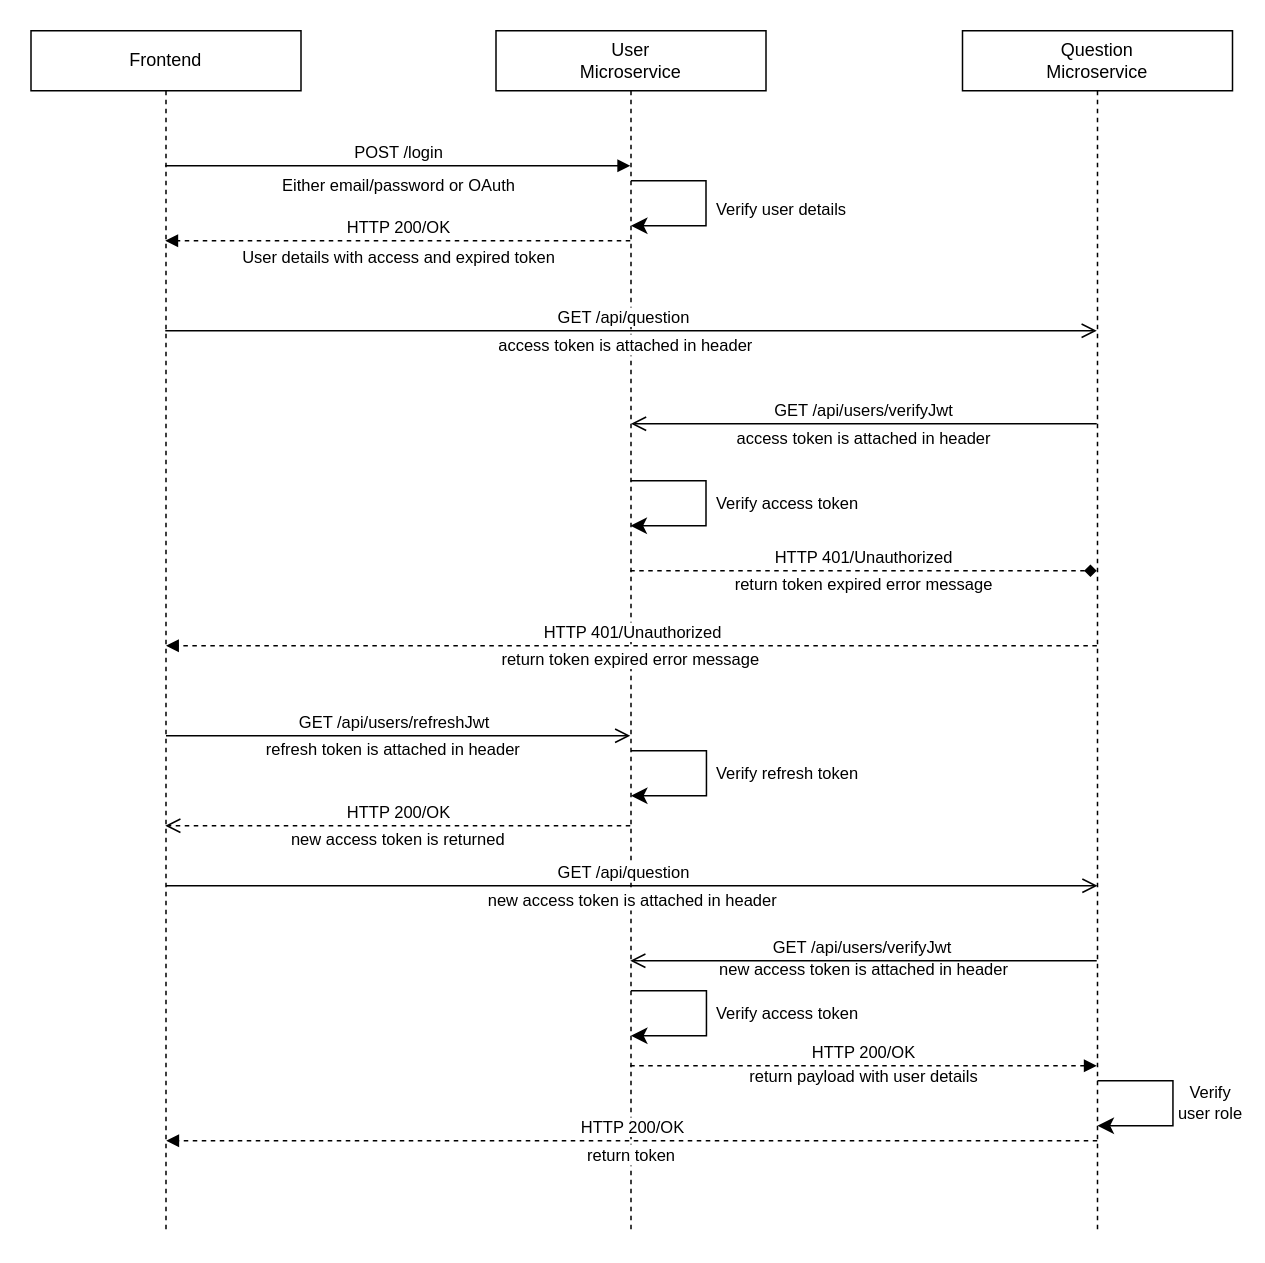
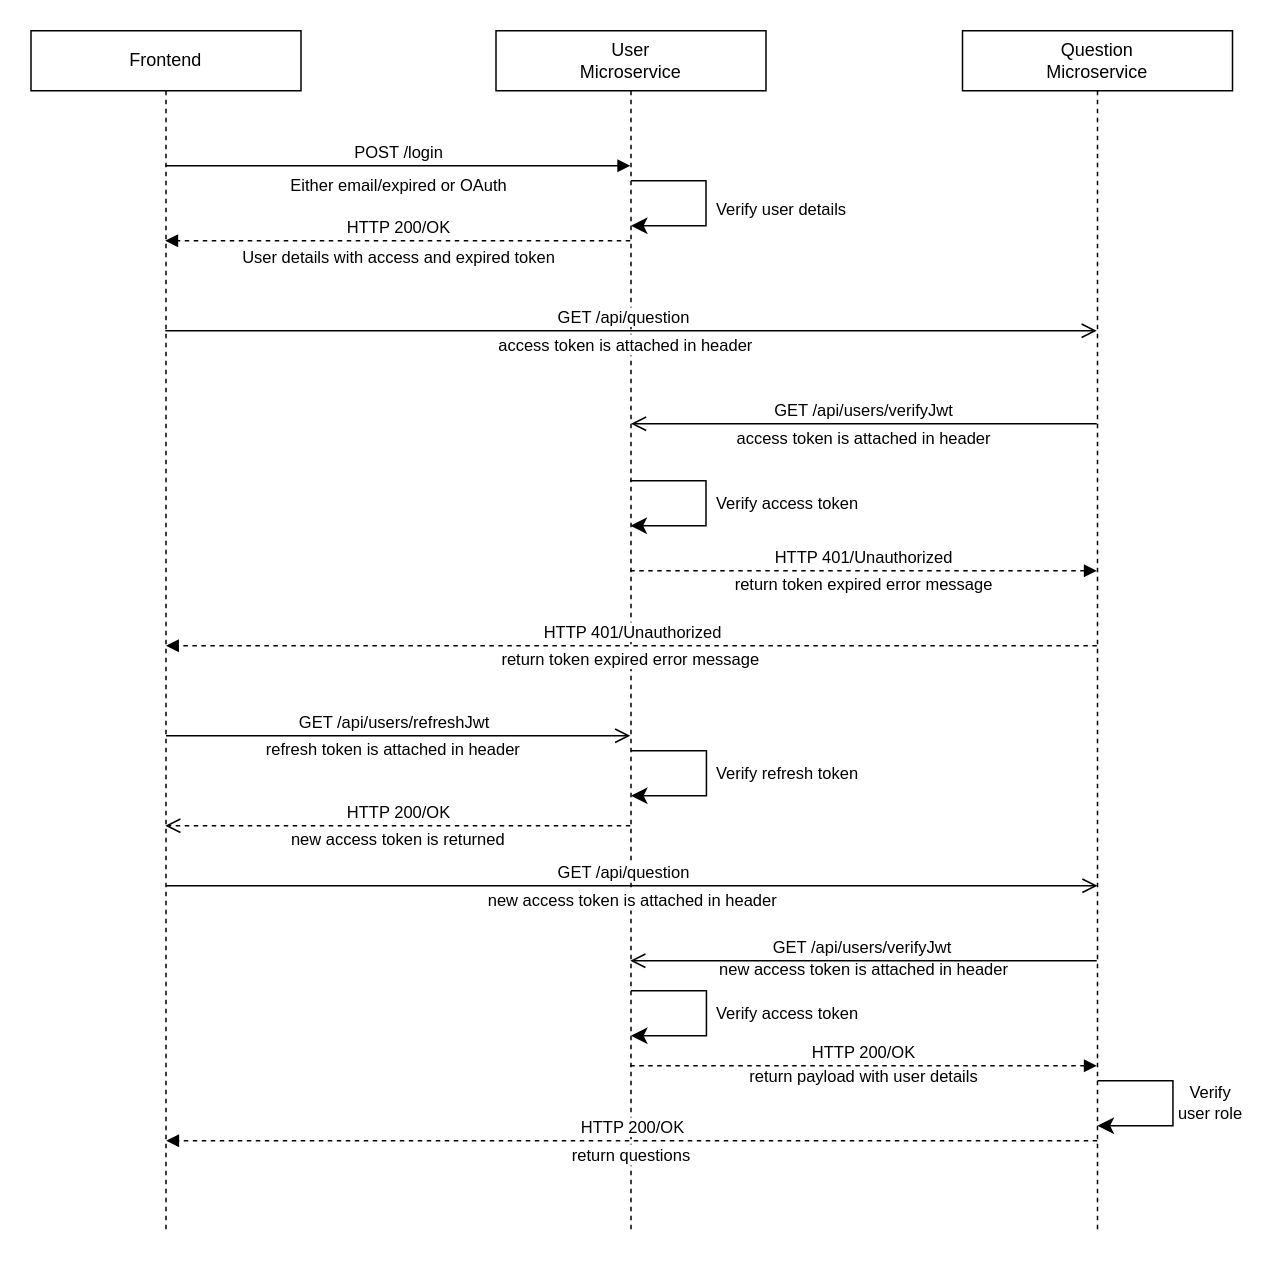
node "Either email/password or OAuth": label "Either email/password or OAuth" -> "Either email/expired or OAuth"
edge "User Microservice" -> "Question Microservice": arrowhead diamond -> block
node "return token": label "return token" -> "return questions"
